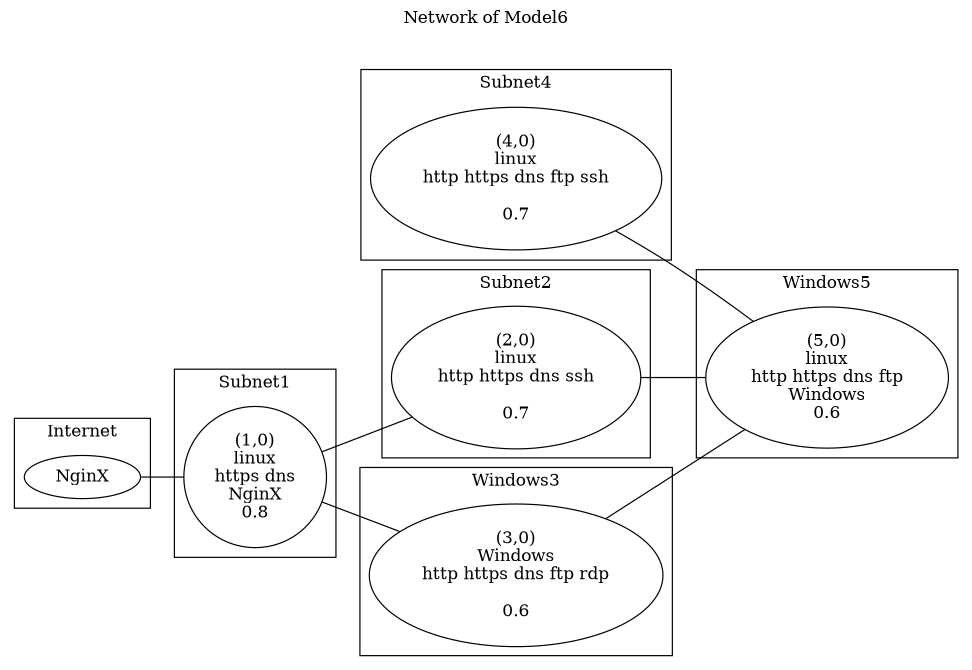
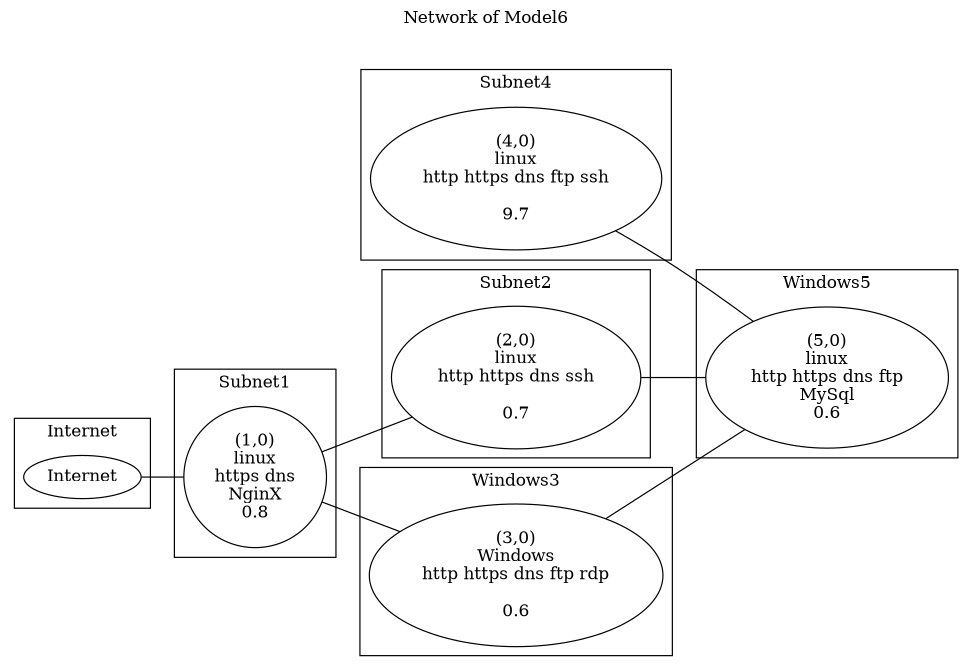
node "(4,0) linux http https dns ftp ssh 0.7": label "(4,0) linux http https dns ftp ssh 0.7" -> "(4,0) linux http https dns ftp ssh 9.7"
node "(5,0) linux http https dns ftp Windows 0.6": label "(5,0) linux http https dns ftp Windows 0.6" -> "(5,0) linux http https dns ftp MySql 0.6"
node "NginX": label "NginX" -> "Internet"
